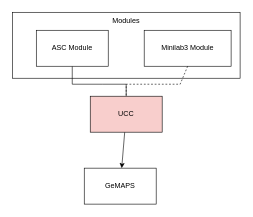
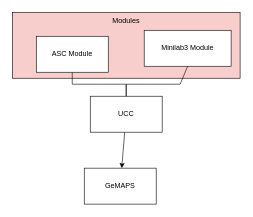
node "Modules": fillcolor #ffffff -> #f8cecc
node "ASC Module": moved (72, 48) -> (72, 54)
edge "Minilab3 Module" -- "UCC": style dashed -> solid
node "UCC": fillcolor #f8cecc -> #ffffff
